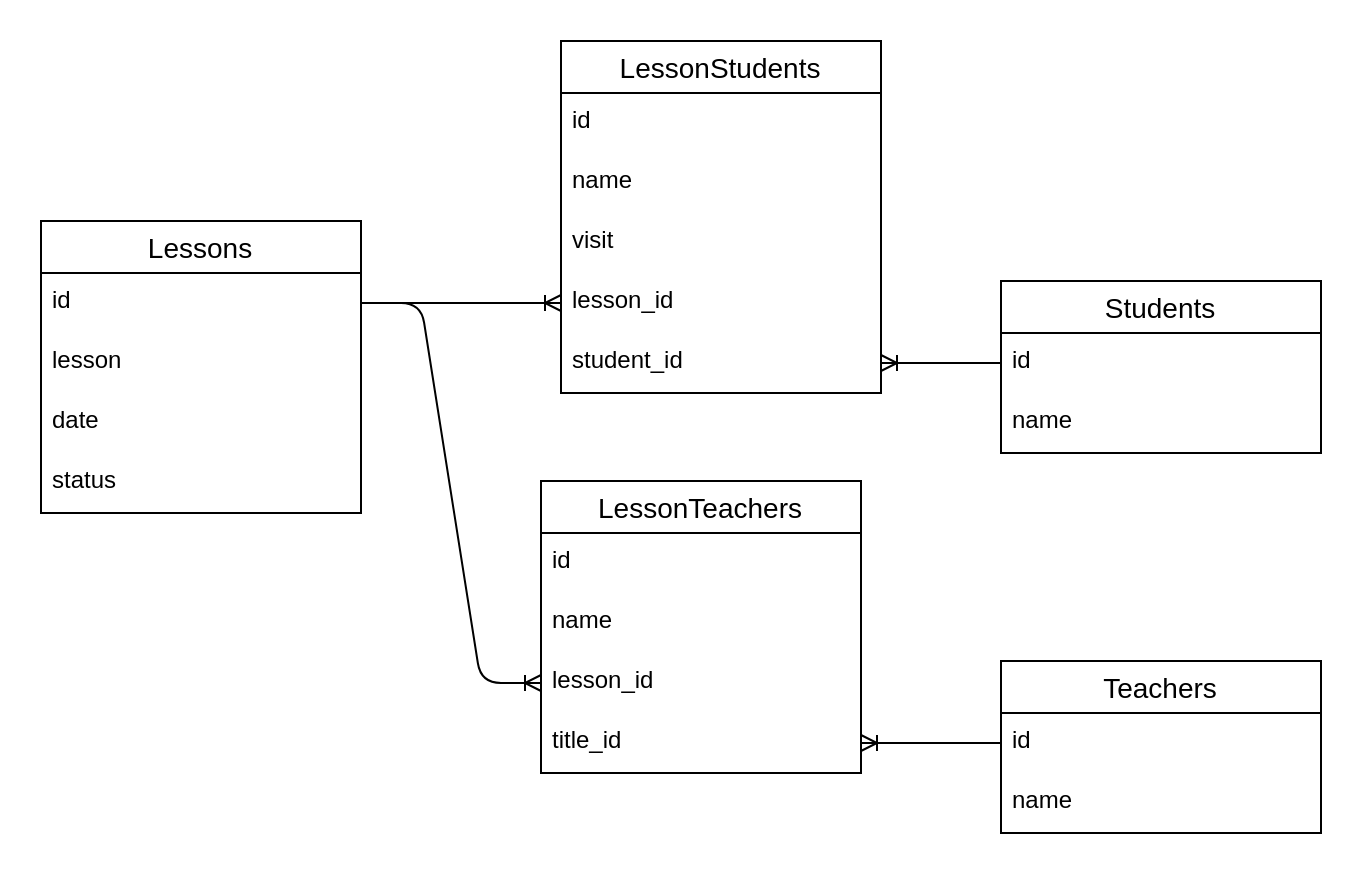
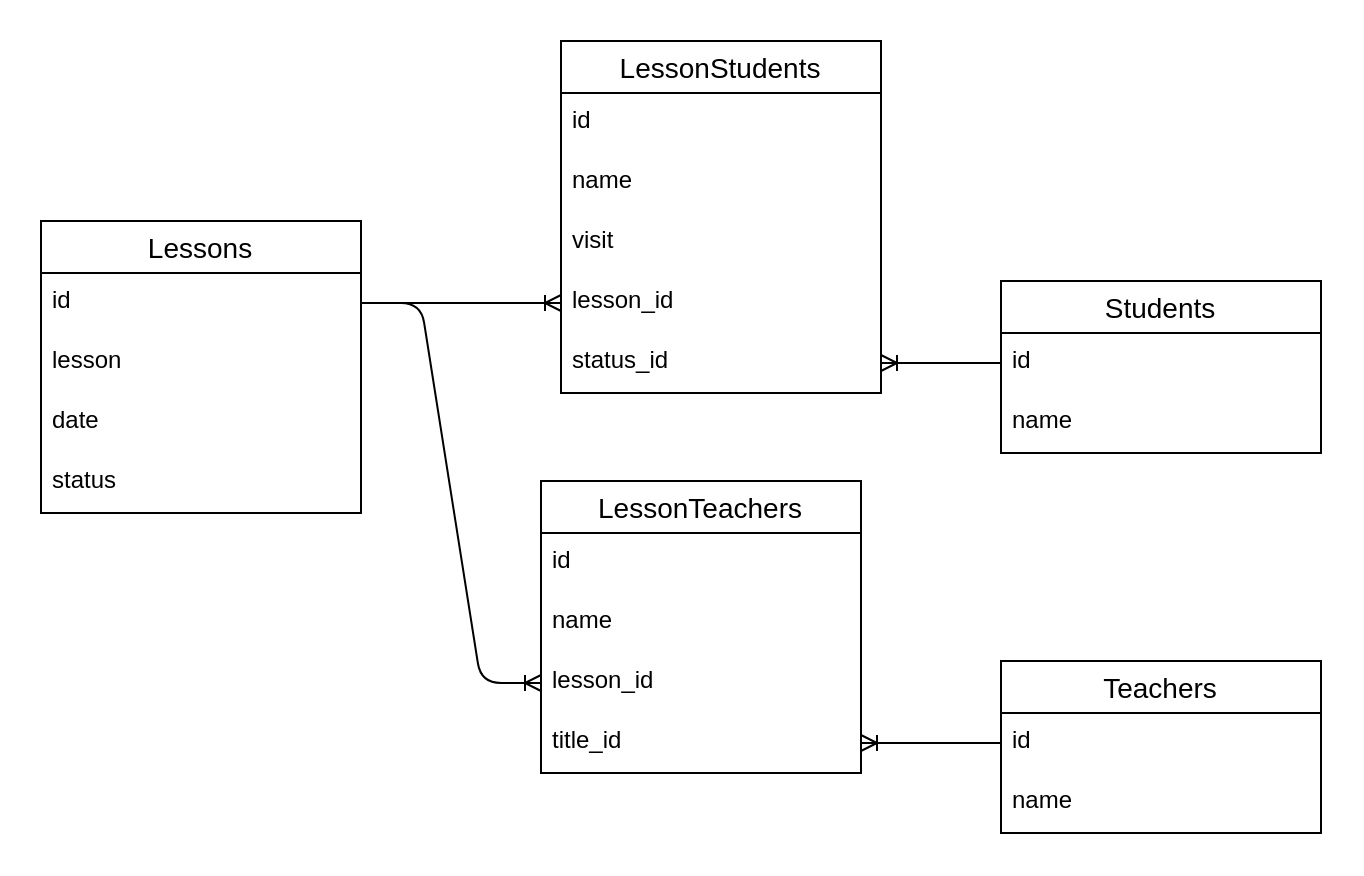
node "student_id": label "student_id" -> "status_id"
